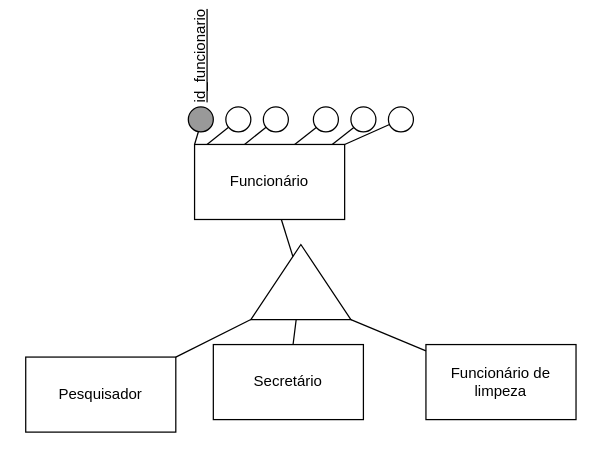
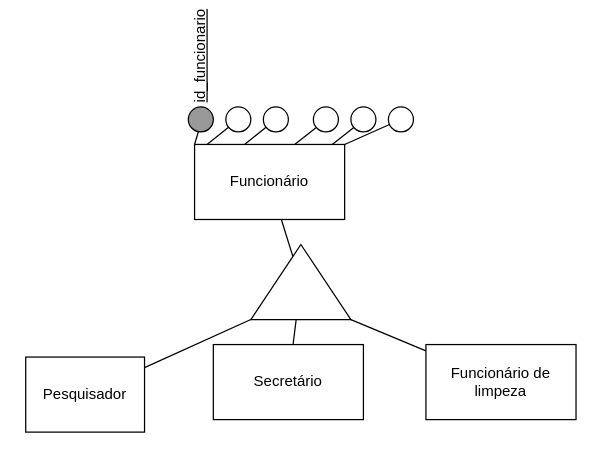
node "Pesquisador": size 150x75 -> 119x75
